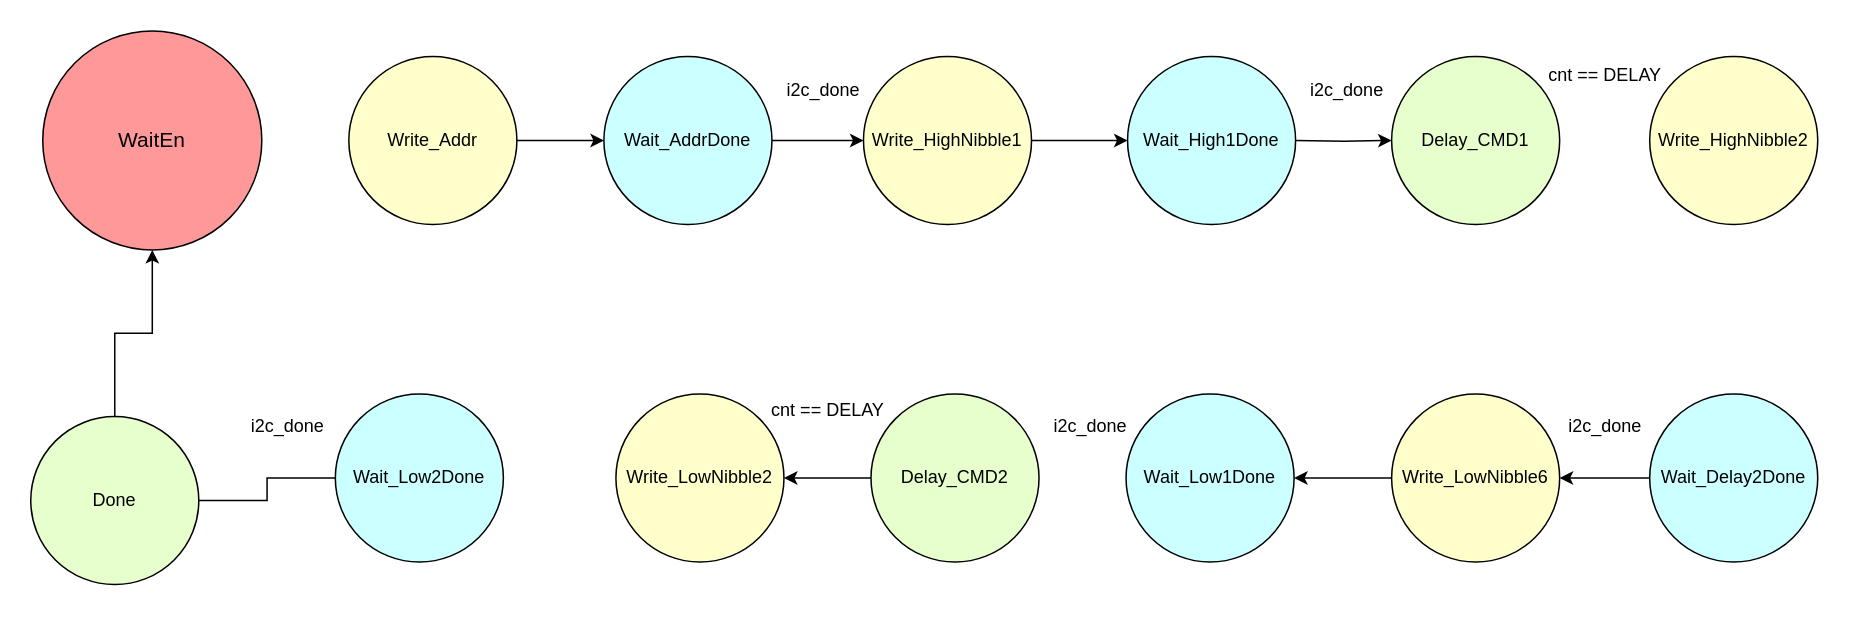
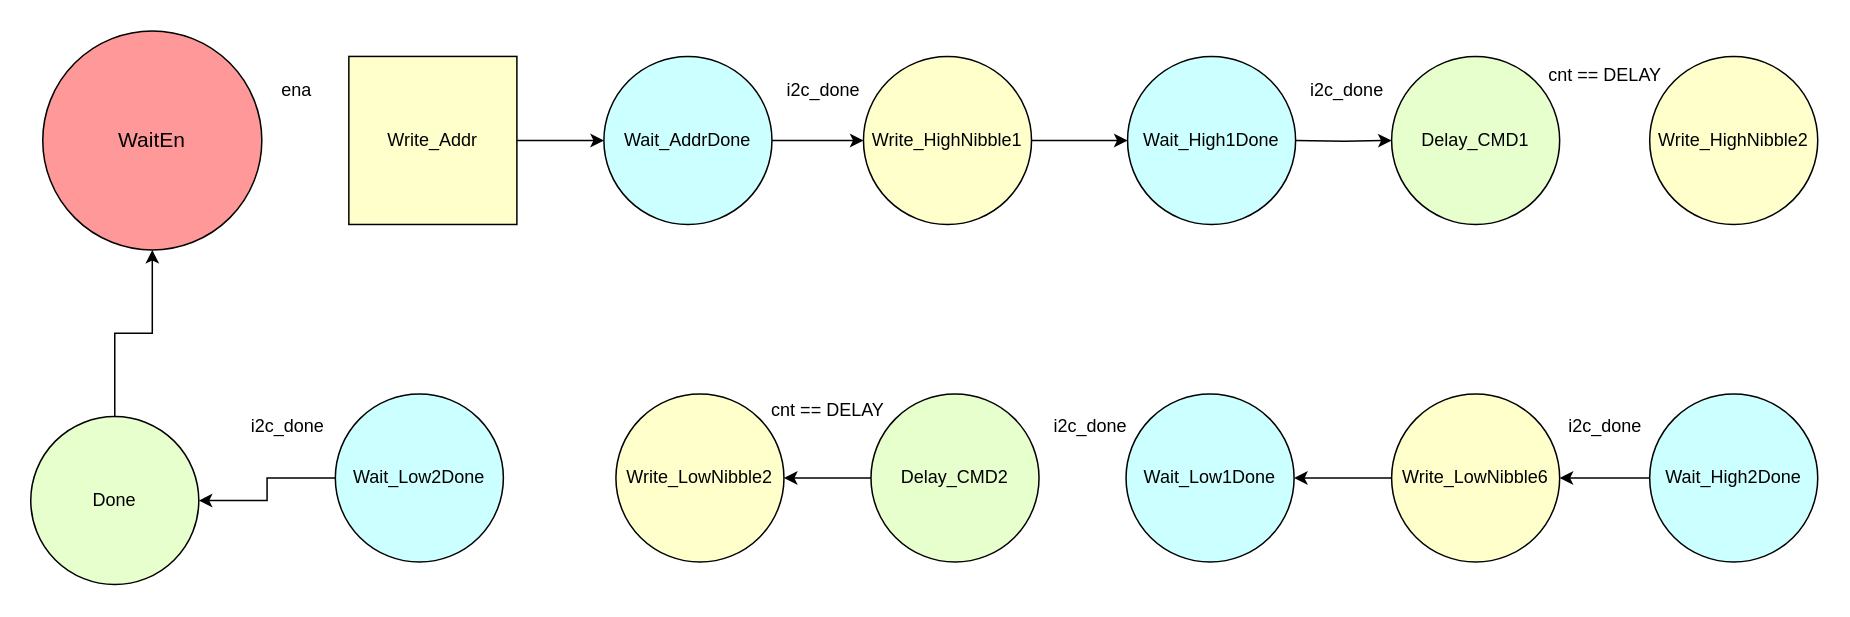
node "ena": added
node "Write_Addr": shape ellipse -> rectangle
node "Wait_Delay2Done": label "Wait_Delay2Done" -> "Wait_High2Done"
edge "Wait_Low2Done" -- "Done": arrowhead none -> classic
